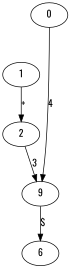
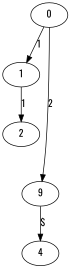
edge "0" -> "1": added, label "1"
edge "1" -> "2": label "+" -> "1"
edge "0" -> "9": label "4" -> "2"
edge "2" -> "9": removed, label "3"
node "6": label "6" -> "4"
